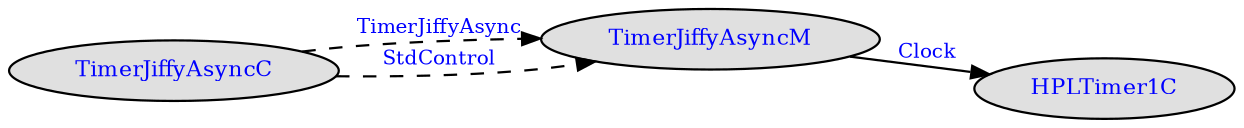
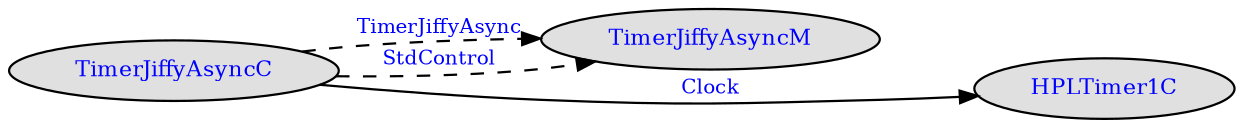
edge "TimerJiffyAsyncM" -> "HPLTimer1C": now "TimerJiffyAsyncC" -> "HPLTimer1C"
